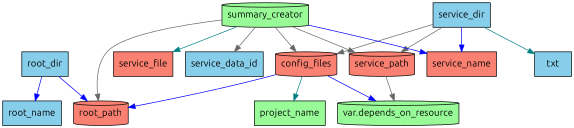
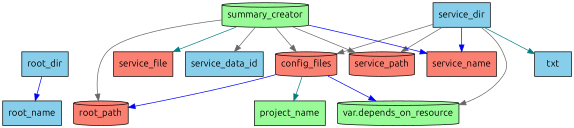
edge "service_path" -> "var.depends_on_resource": now "service_dir" -> "var.depends_on_resource"
edge "root_dir" -> "root_path": removed
